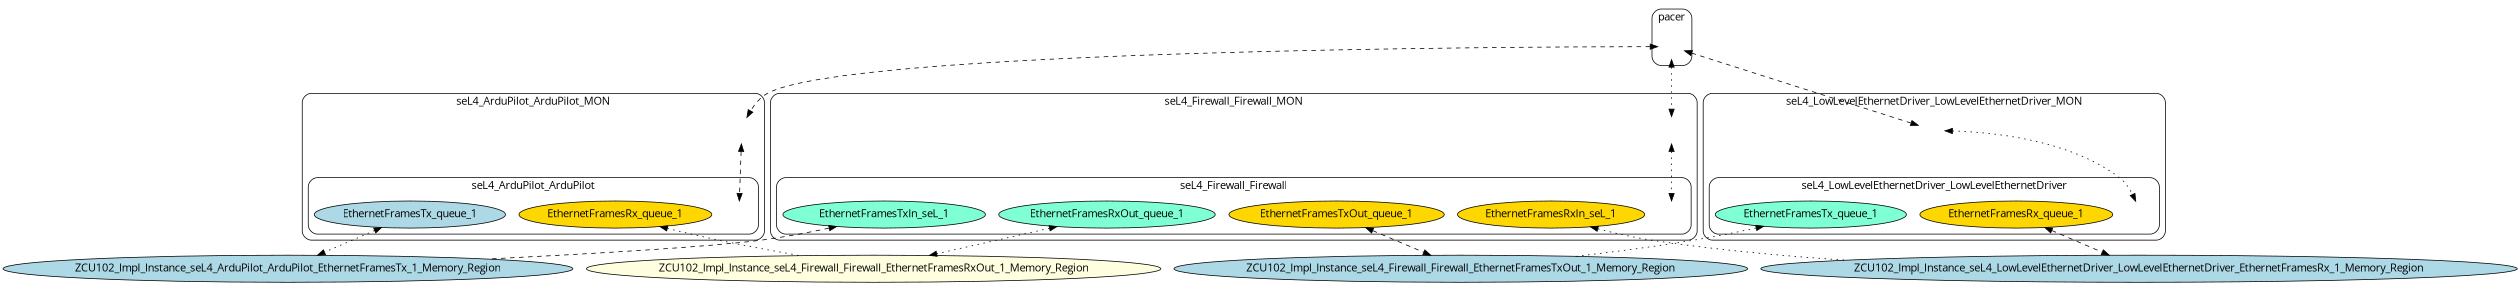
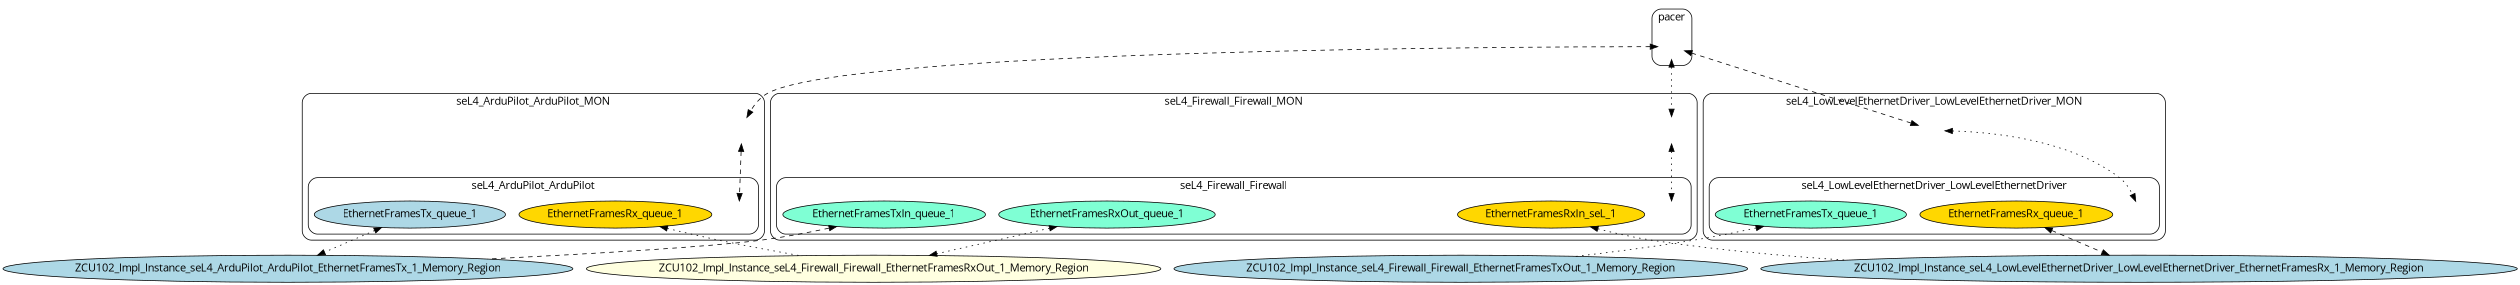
node "EthernetFramesTxIn_seL_1": label "EthernetFramesTxIn_seL_1" -> "EthernetFramesTxIn_queue_1"
node "EthernetFramesTxOut_queue_1": removed
